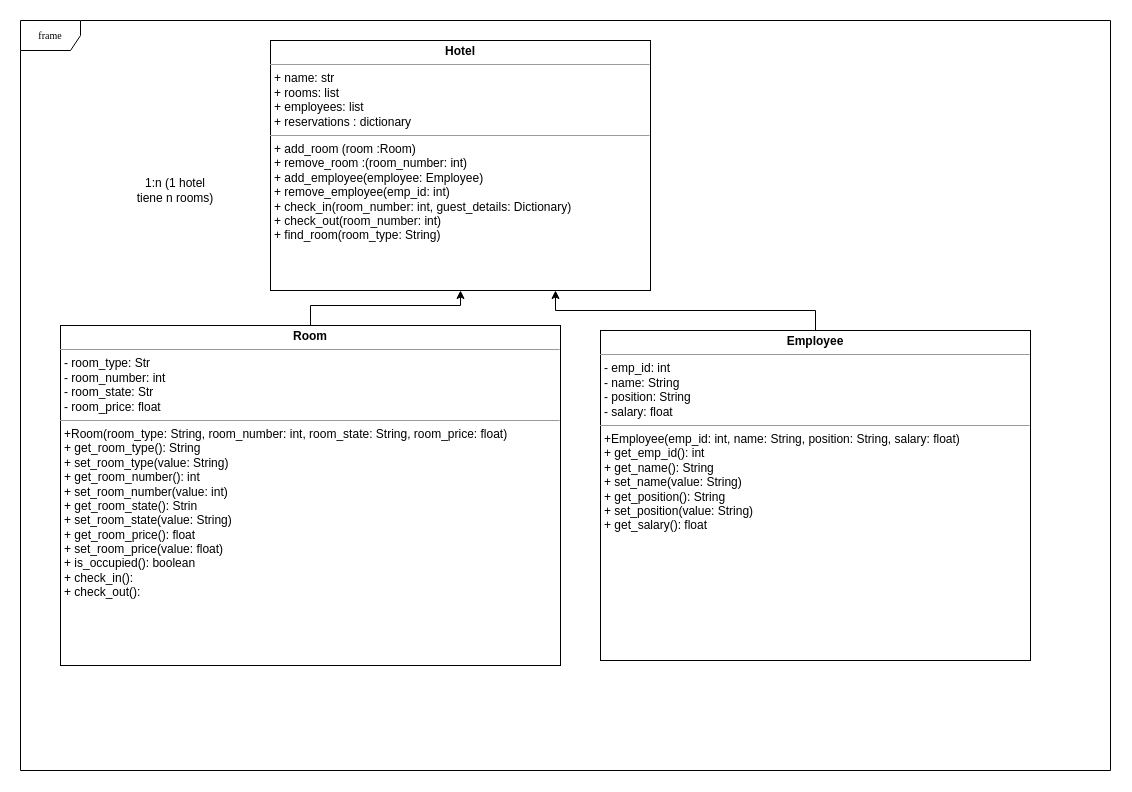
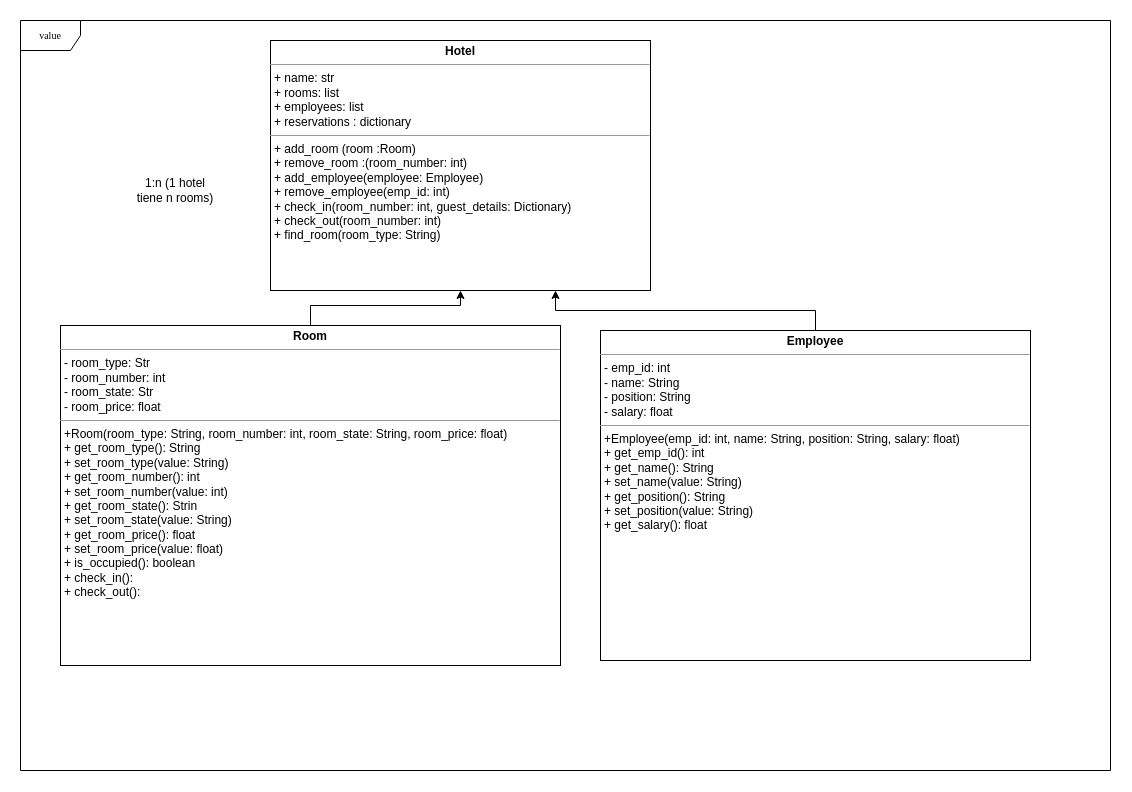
node "frame": label "frame" -> "value"
